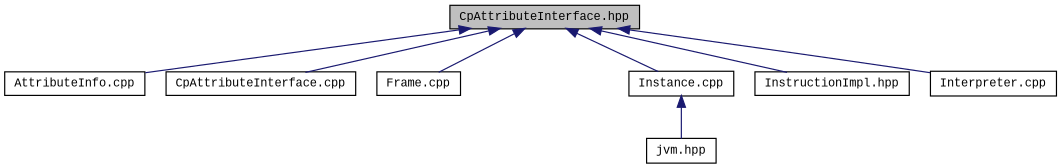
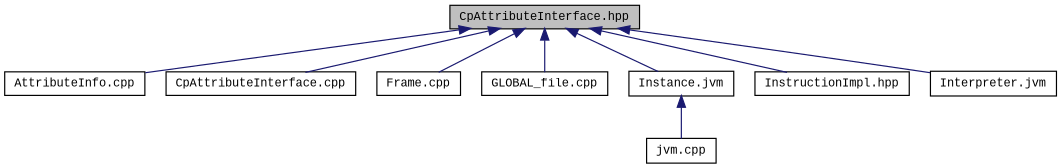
node "GLOBAL_file.cpp": added
node "Instance.cpp": label "Instance.cpp" -> "Instance.jvm"
node "Interpreter.cpp": label "Interpreter.cpp" -> "Interpreter.jvm"
node "jvm.hpp": label "jvm.hpp" -> "jvm.cpp"
